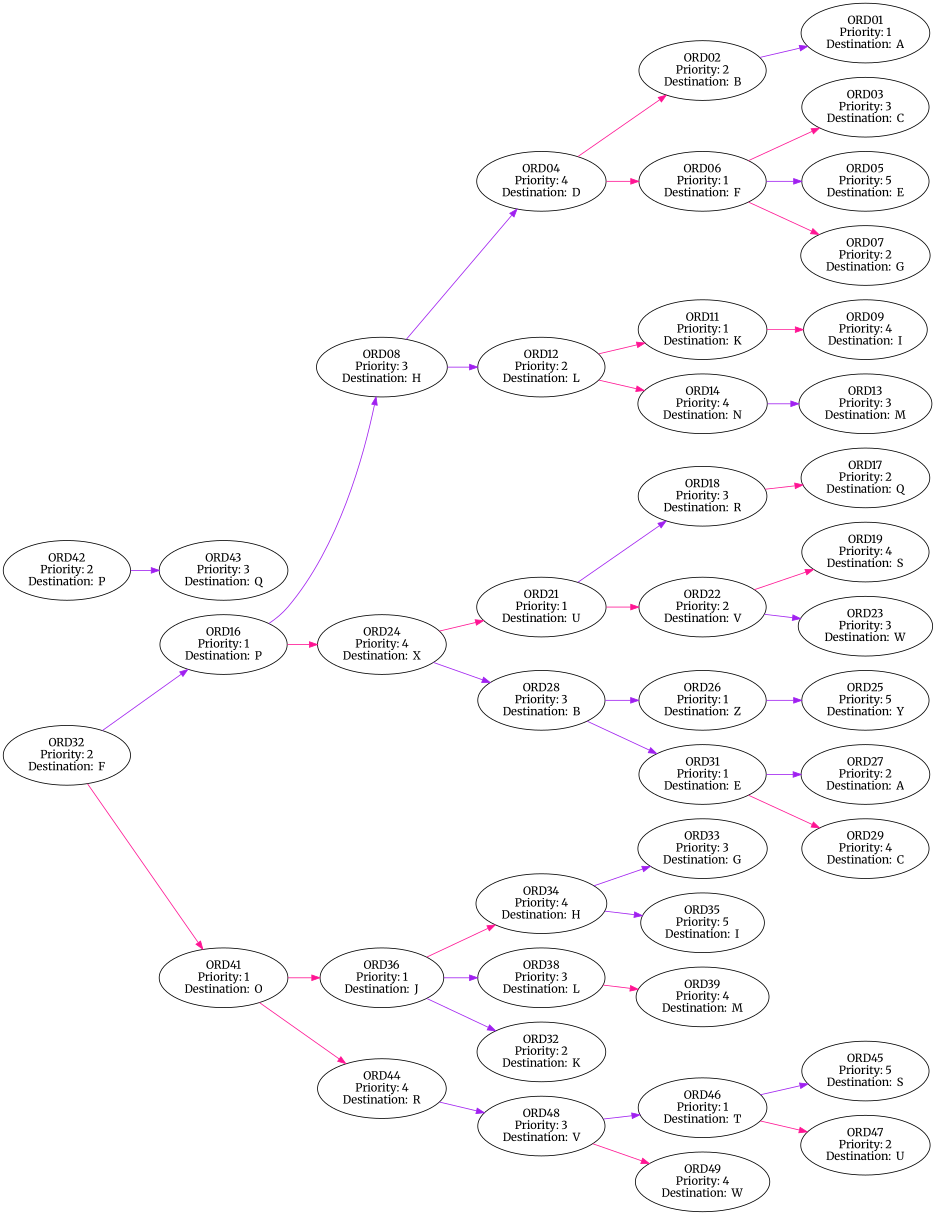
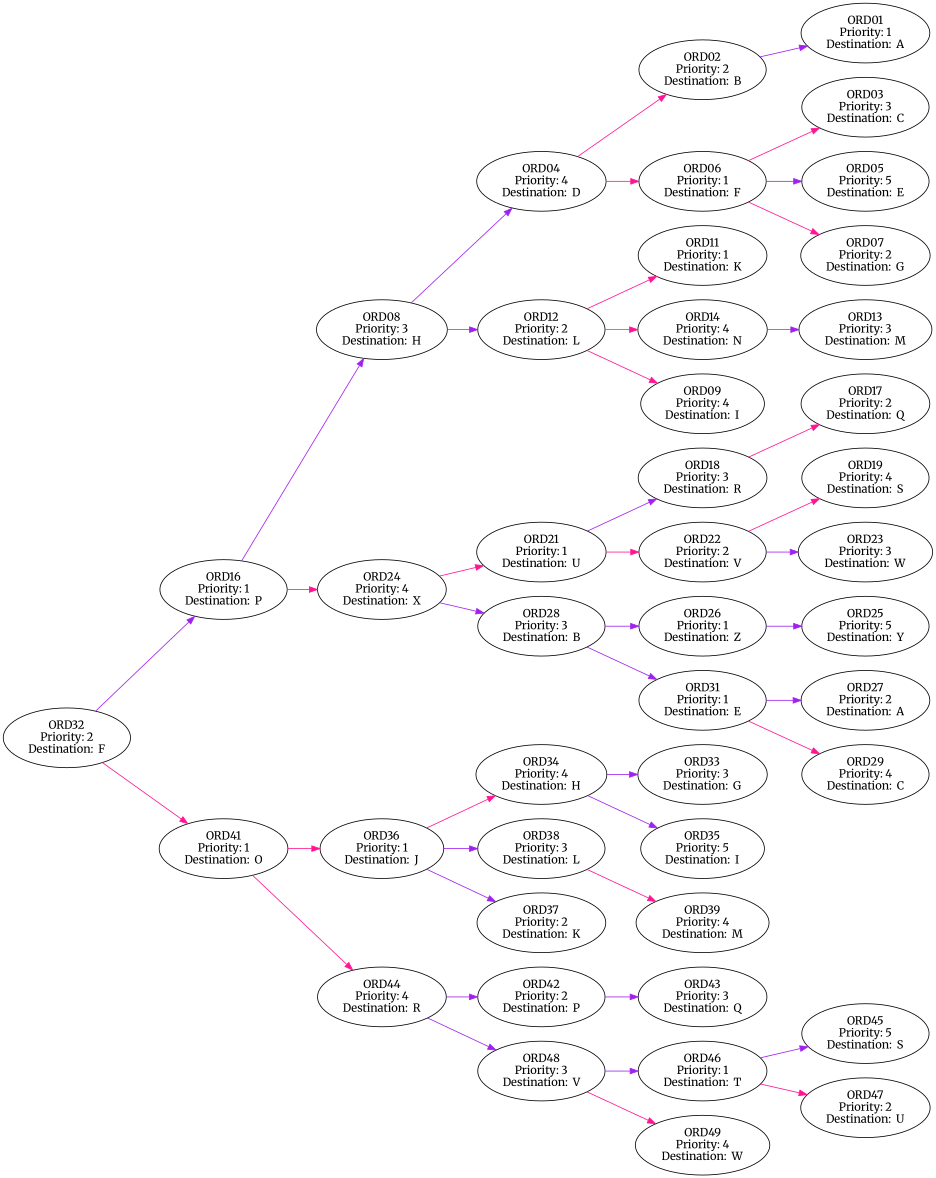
edge "ORD11 Priority: 1 Destination:  K" -> "ORD09 Priority: 4 Destination:  I": now "ORD12 Priority: 2 Destination:  L" -> "ORD09 Priority: 4 Destination:  I"
edge "ORD44 Priority: 4 Destination:  R" -> "ORD42 Priority: 2 Destination:  P": added
node "ORD32 Priority: 2 Destination:  K": label "ORD32 Priority: 2 Destination:  K" -> "ORD37 Priority: 2 Destination:  K"
